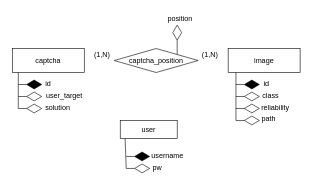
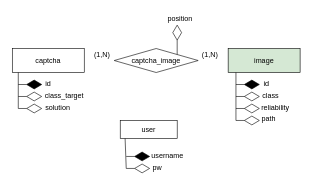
node "captcha_position": label "captcha_position" -> "captcha_image"
node "image": fillcolor #ffffff -> #d5e8d4
node "user_target": label "user_target" -> "class_target"
